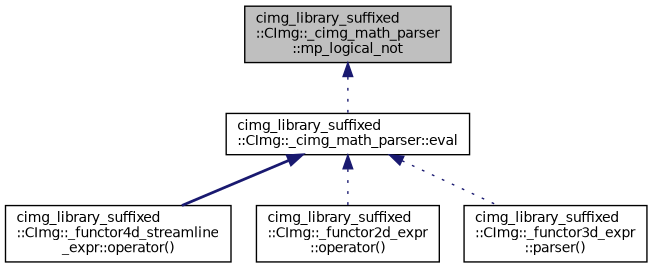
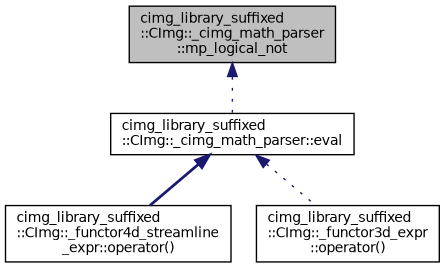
node "cimg_library_suffixed ::CImg::_functor2d_expr ::operator()": removed
node "cimg_library_suffixed ::CImg::_functor3d_expr ::parser()": label "cimg_library_suffixed ::CImg::_functor3d_expr ::parser()" -> "cimg_library_suffixed ::CImg::_functor3d_expr ::operator()"
